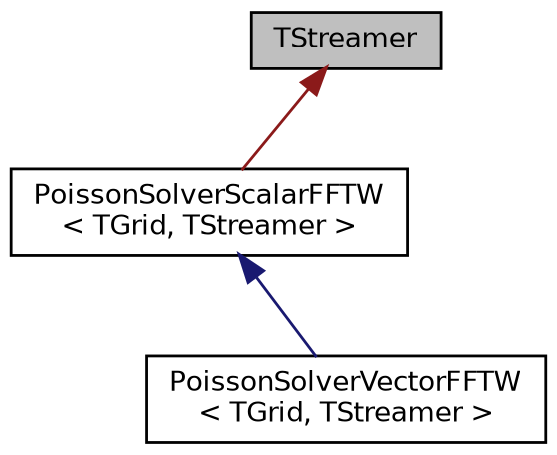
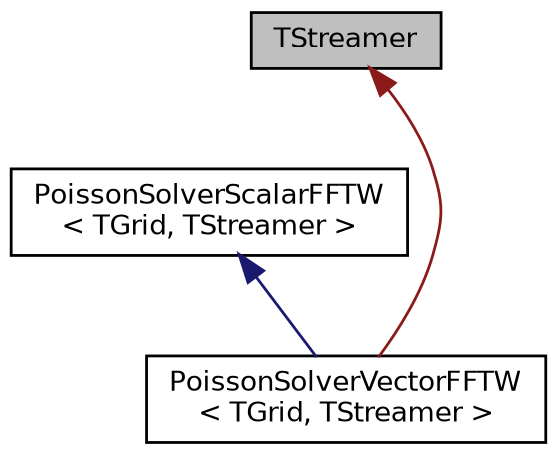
edge "PoissonSolverScalarFFTW < TGrid, TStreamer >" -> "TStreamer": now "PoissonSolverVectorFFTW < TGrid, TStreamer >" -> "TStreamer"
